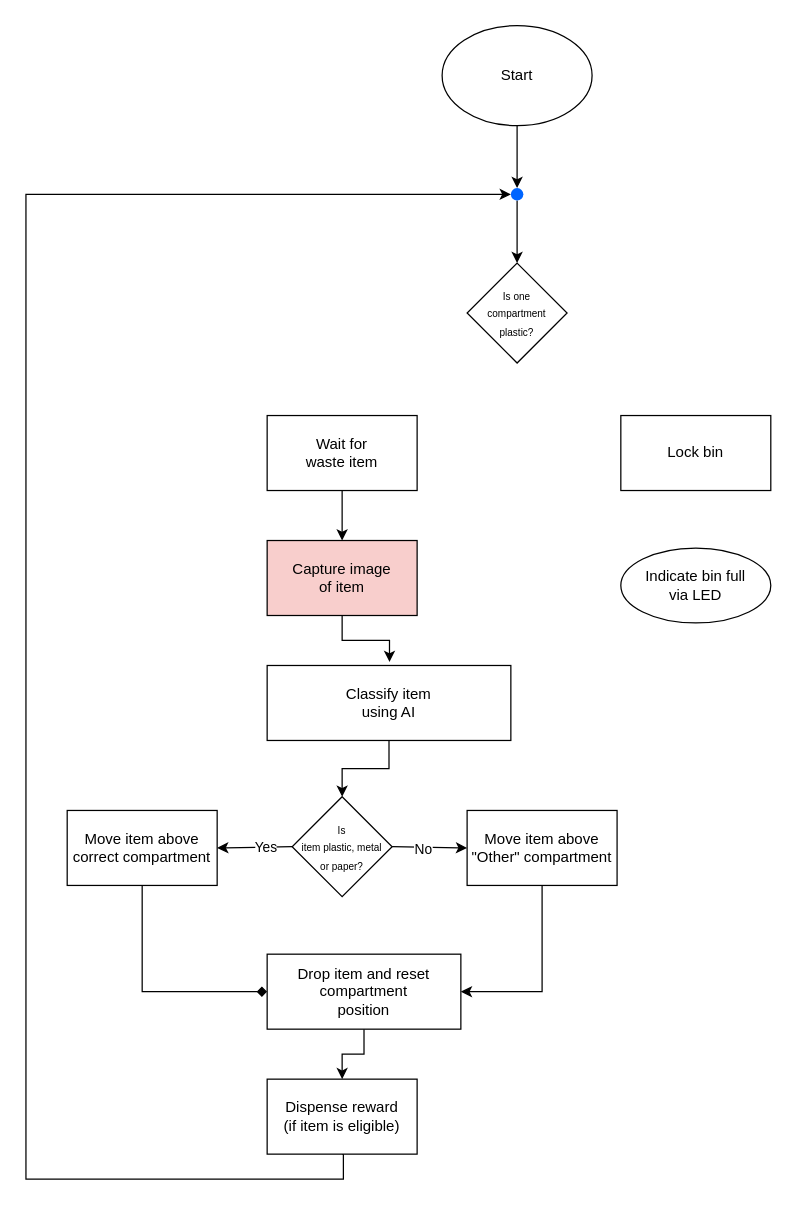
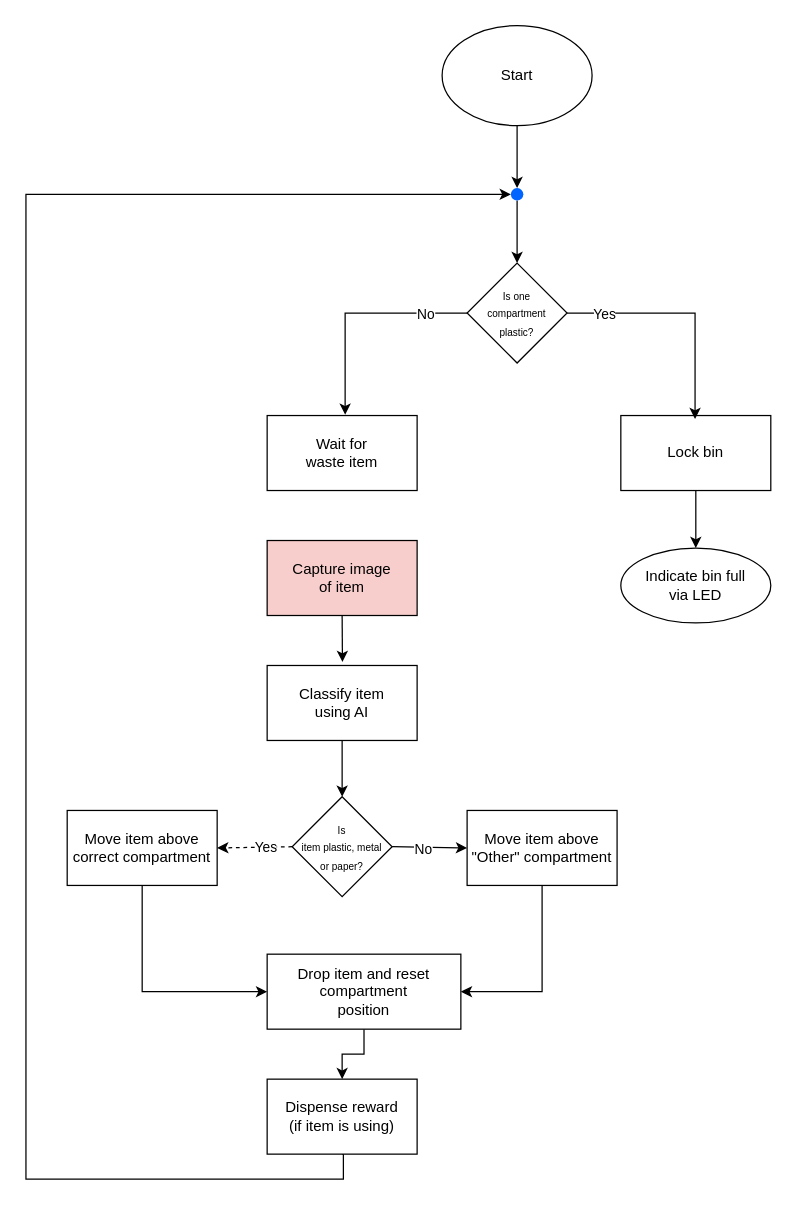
edge "Is one compartment plastic?" -> "Wait for waste item": added, label "No"
edge "Is one compartment plastic?" -> "Lock bin": added, label "Yes"
edge "Wait for waste item" -> "Capture image of item": removed
edge "Lock bin" -> "Indicate bin full via LED": added
node "Classify item using AI": size 244x75 -> 150x75
edge "Is item plastic, metal or paper?" -> "Move item above correct compartment": style solid -> dashed
edge "Move item above correct compartment" -> "Drop item and reset compartment position": arrowhead diamond -> classic
node "Dispense reward (if item is eligible)": label "Dispense reward (if item is eligible)" -> "Dispense reward (if item is using)"
